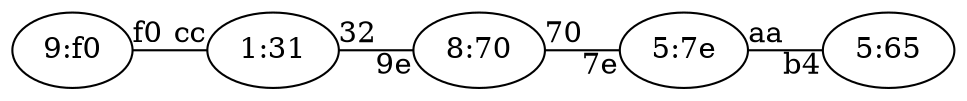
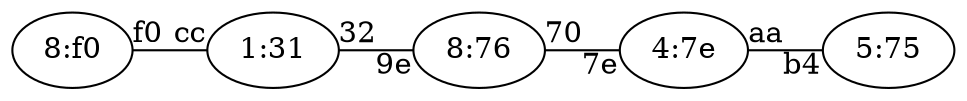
node "9:f0": label "9:f0" -> "8:f0"
node "8:70": label "8:70" -> "8:76"
node "5:7e": label "5:7e" -> "4:7e"
node "5:65": label "5:65" -> "5:75"
